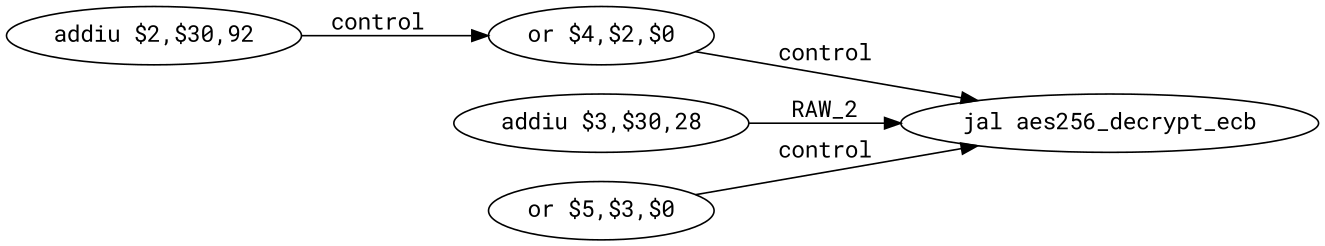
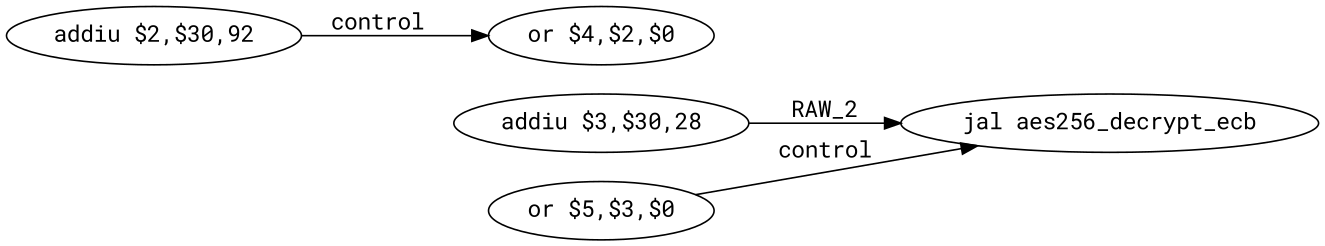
edge "or $4,$2,$0" -> "jal aes256_decrypt_ecb": removed, label "control"
